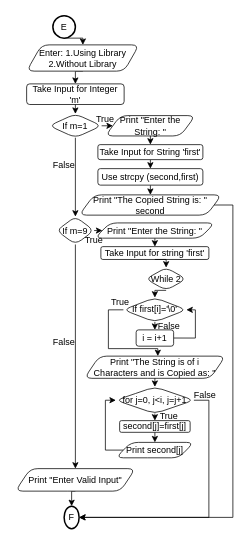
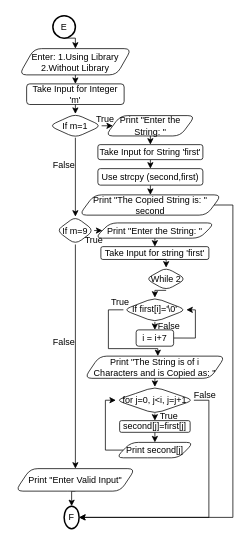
node "Enter: 1.Using Library 2.Without Library": moved (83, 58) -> (75, 62)
node "i = i+1": label "i = i+1" -> "i = i+7"
